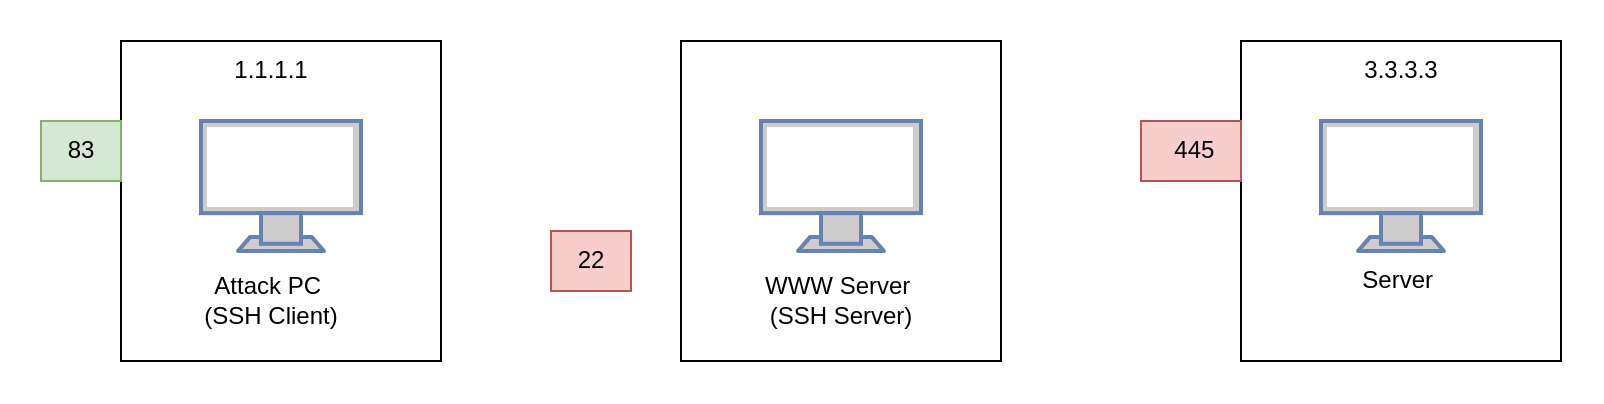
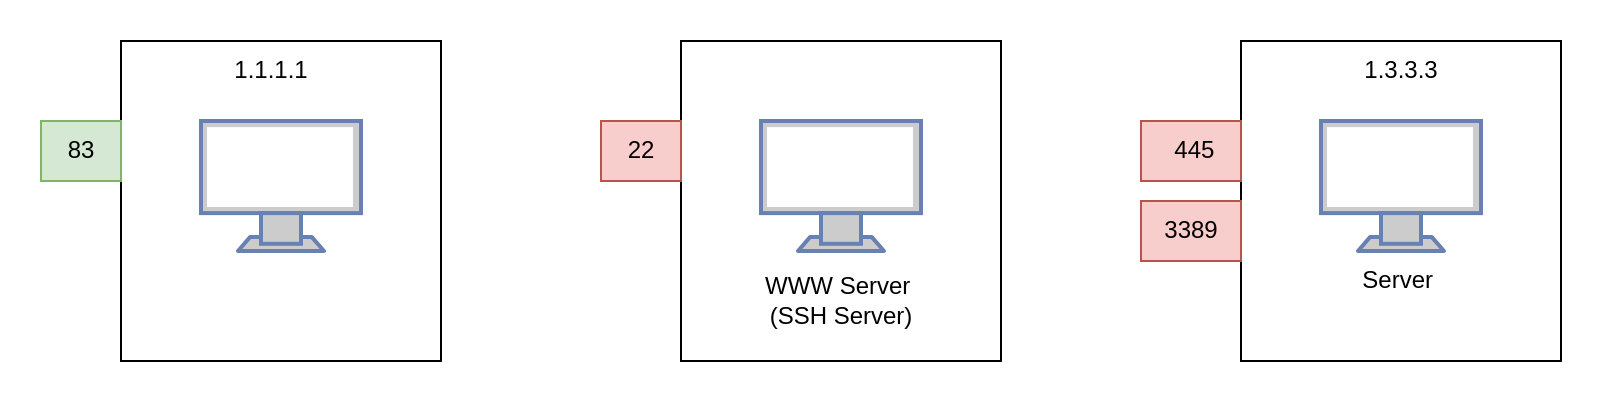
node "3.3.3.3": label "3.3.3.3" -> "1.3.3.3"
node "3389": added
node "22": moved (591, 261) -> (641, 151)
node "Attack PC (SSH Client)": removed
